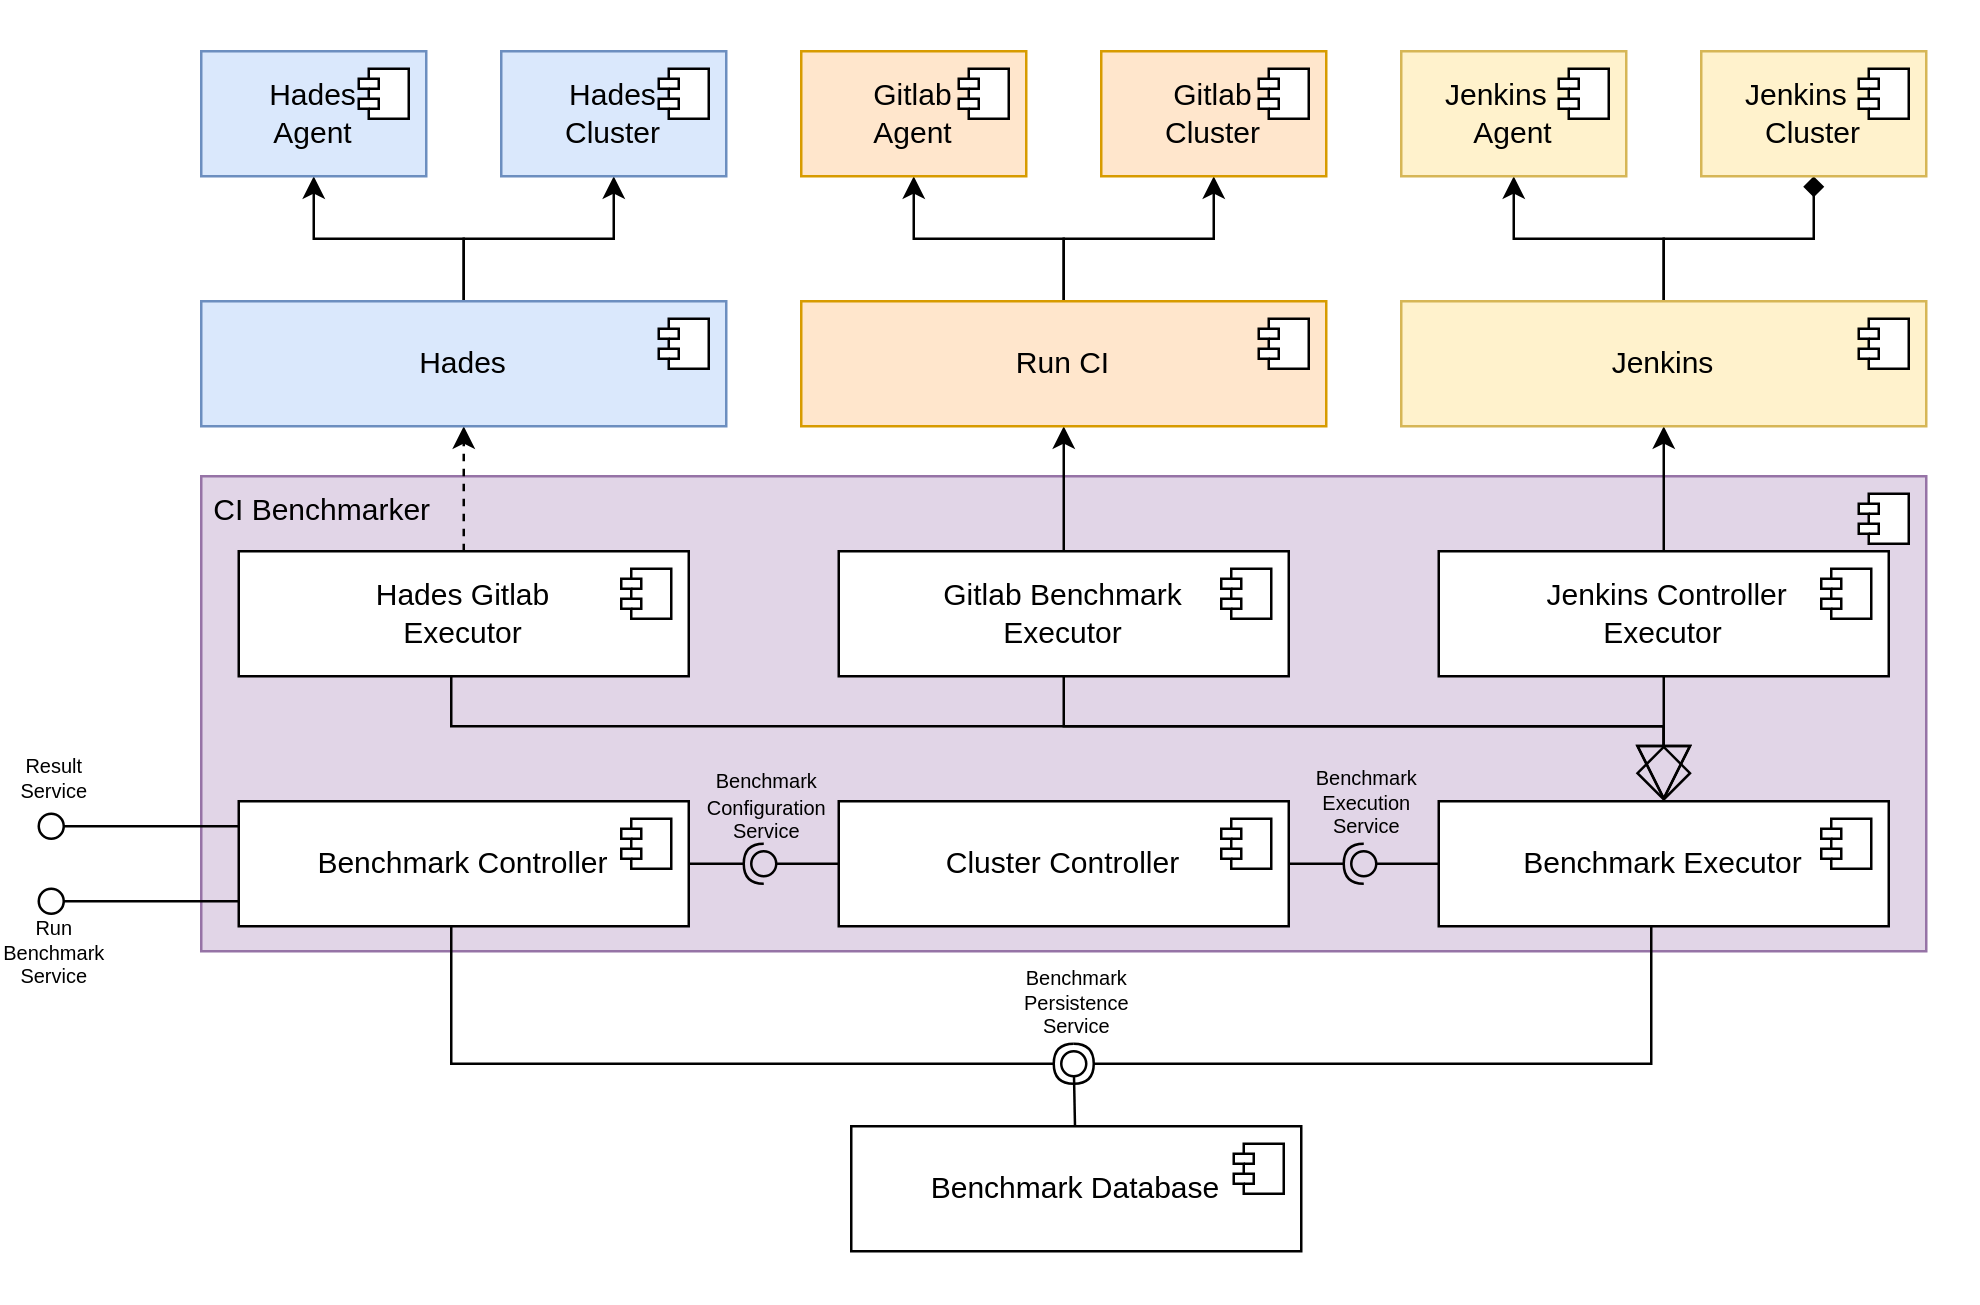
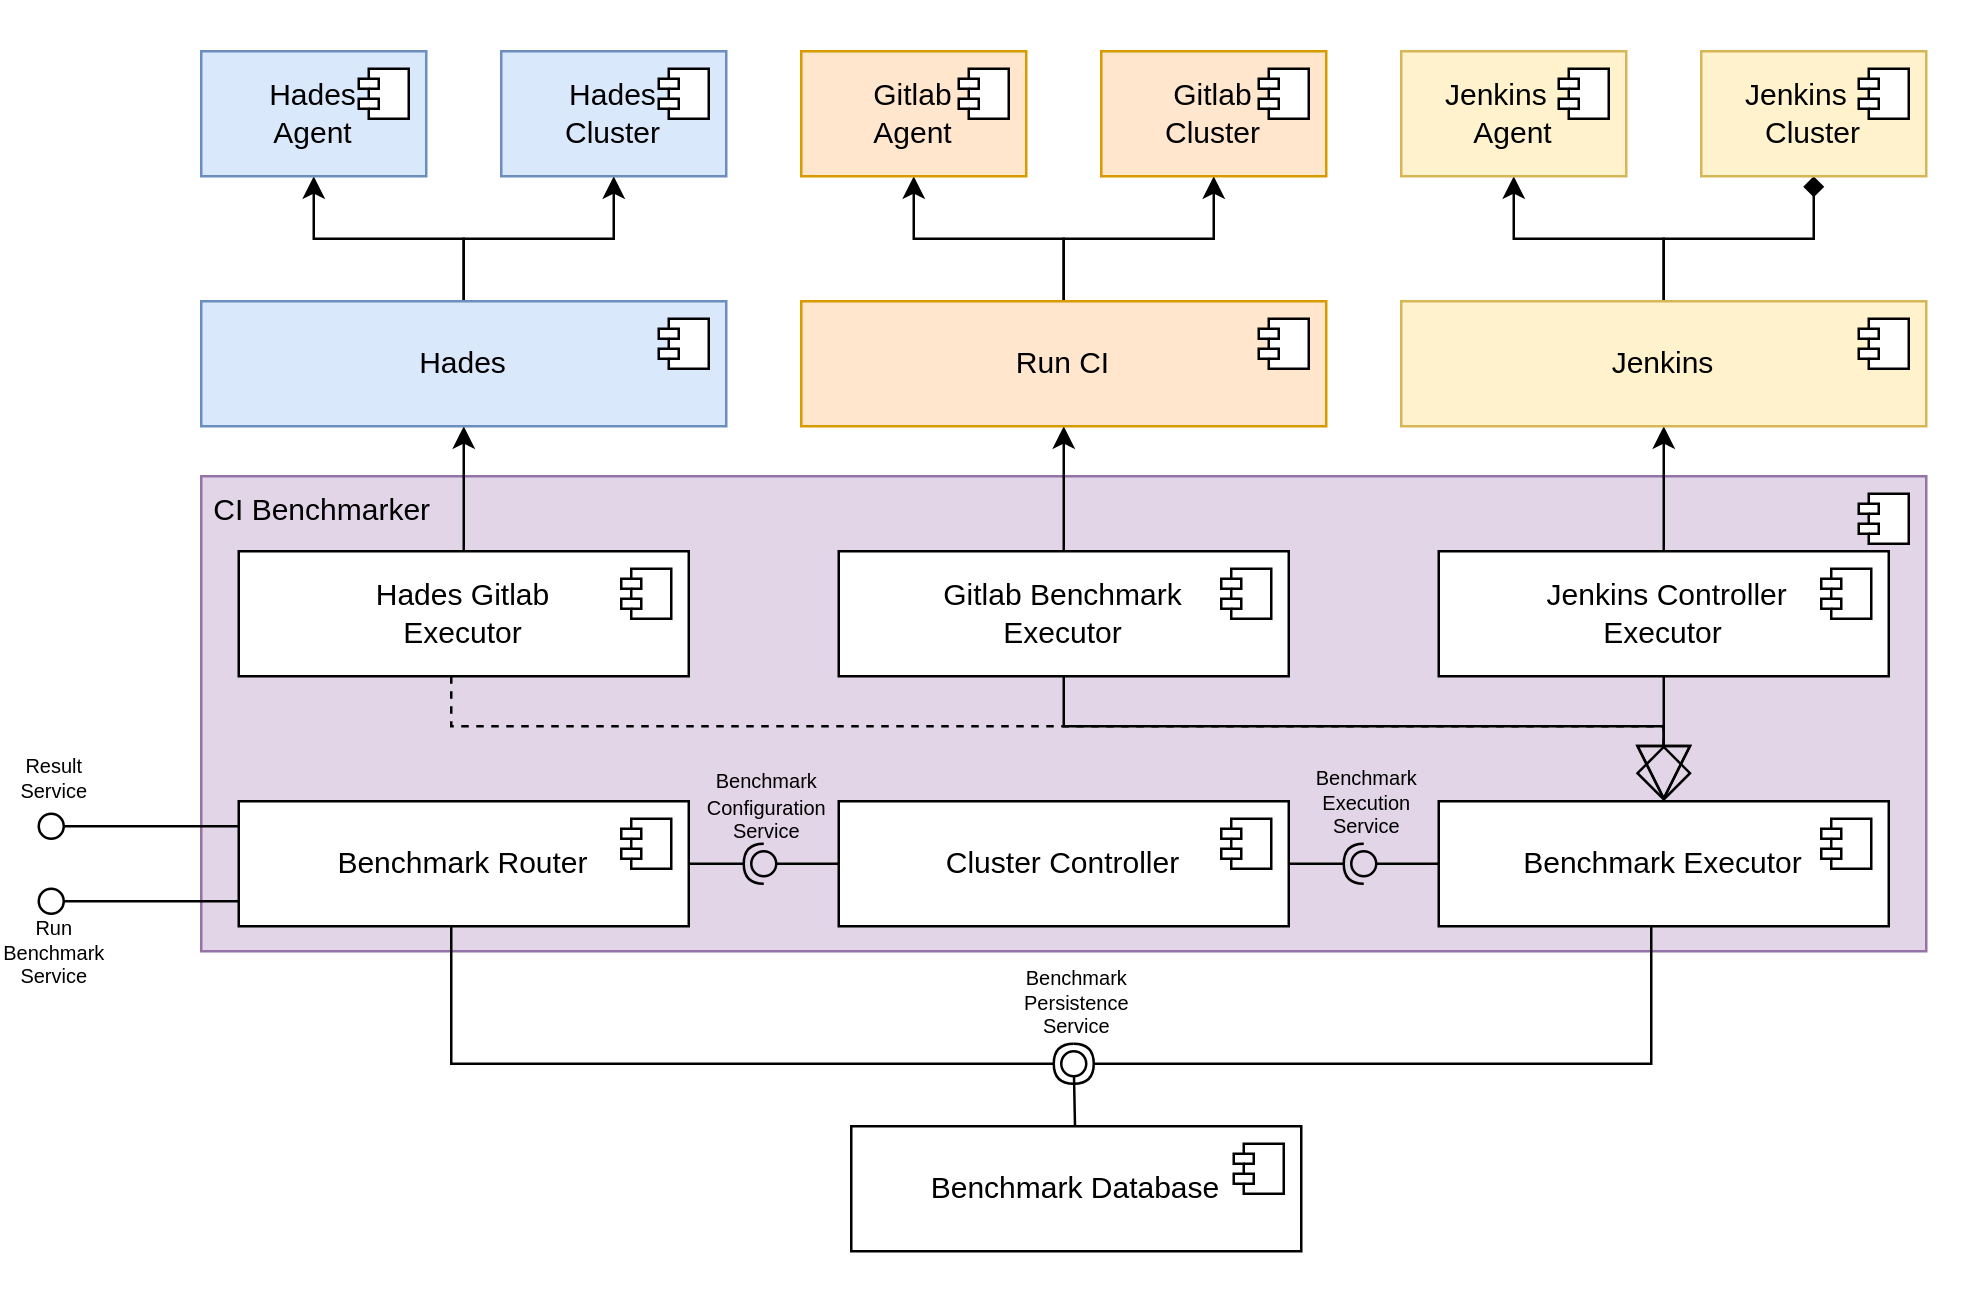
edge "Hades Gitlab Executor" -> "Hades": style dashed -> solid
edge "Hades Gitlab Executor" -> "Benchmark Executor": style solid -> dashed
node "Benchmark Controller": label "Benchmark Controller" -> "Benchmark Router"
